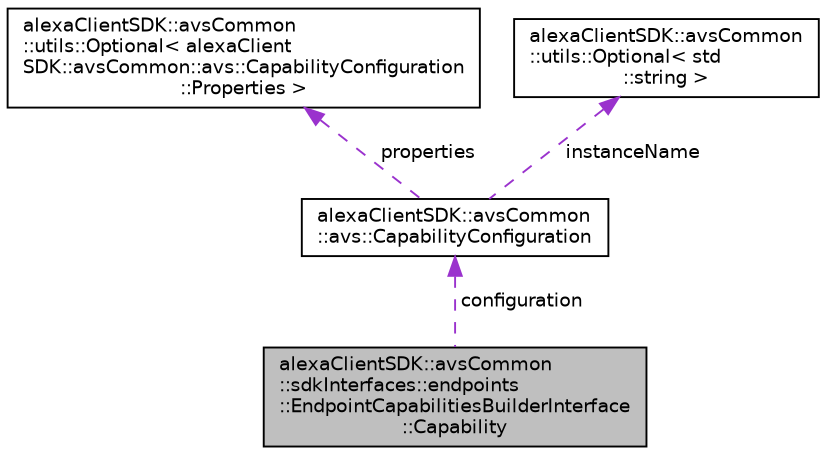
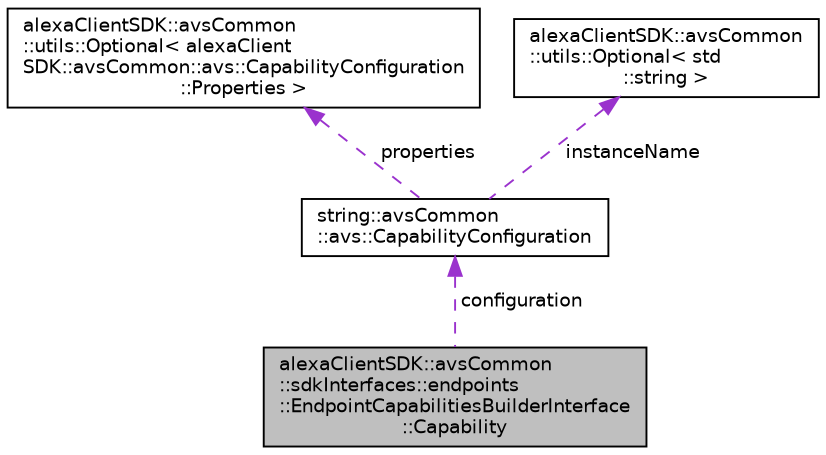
node "alexaClientSDK::avsCommon ::avs::CapabilityConfiguration": label "alexaClientSDK::avsCommon ::avs::CapabilityConfiguration" -> "string::avsCommon ::avs::CapabilityConfiguration"
